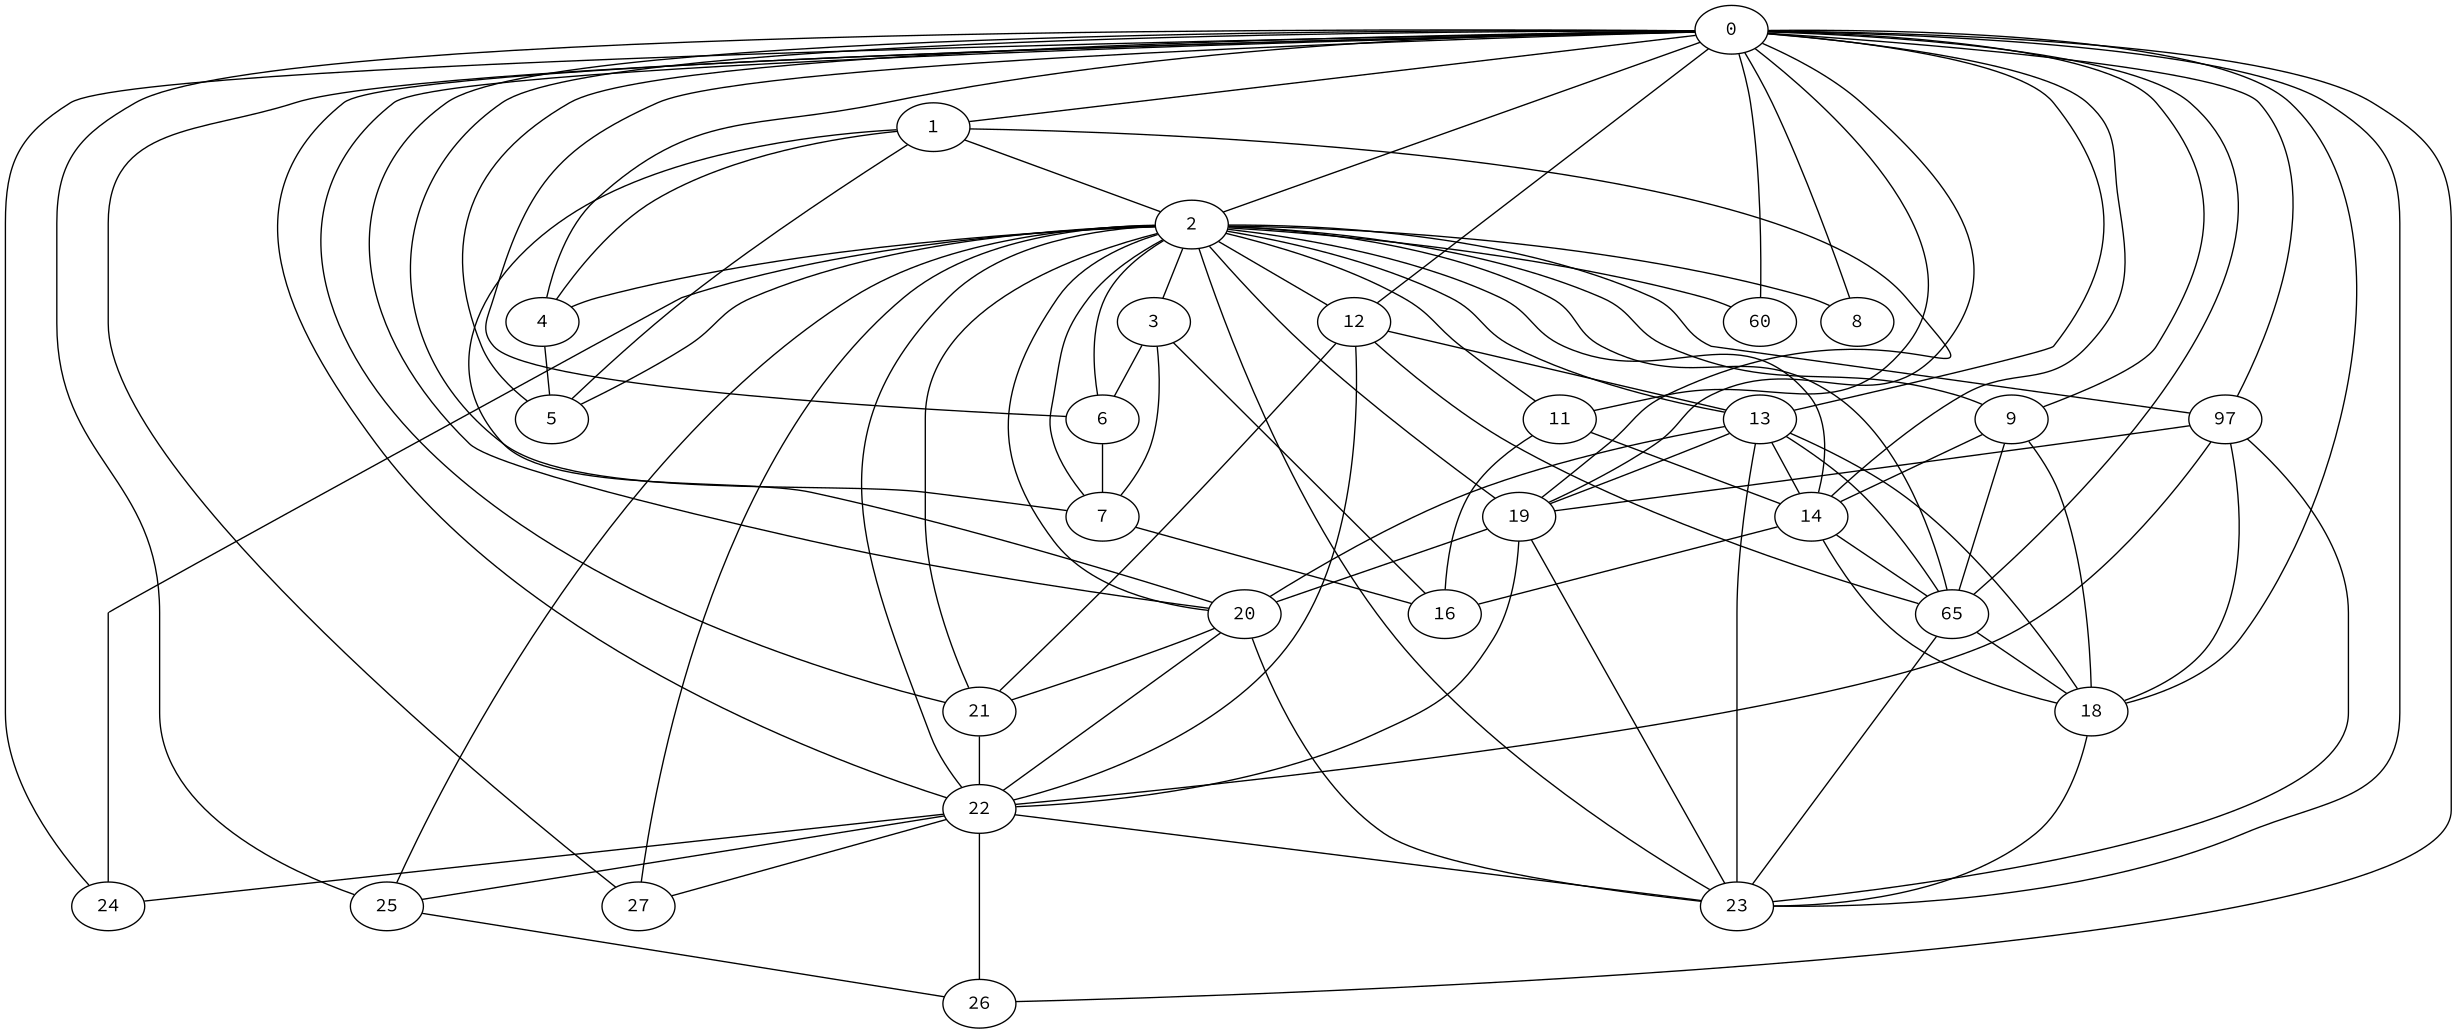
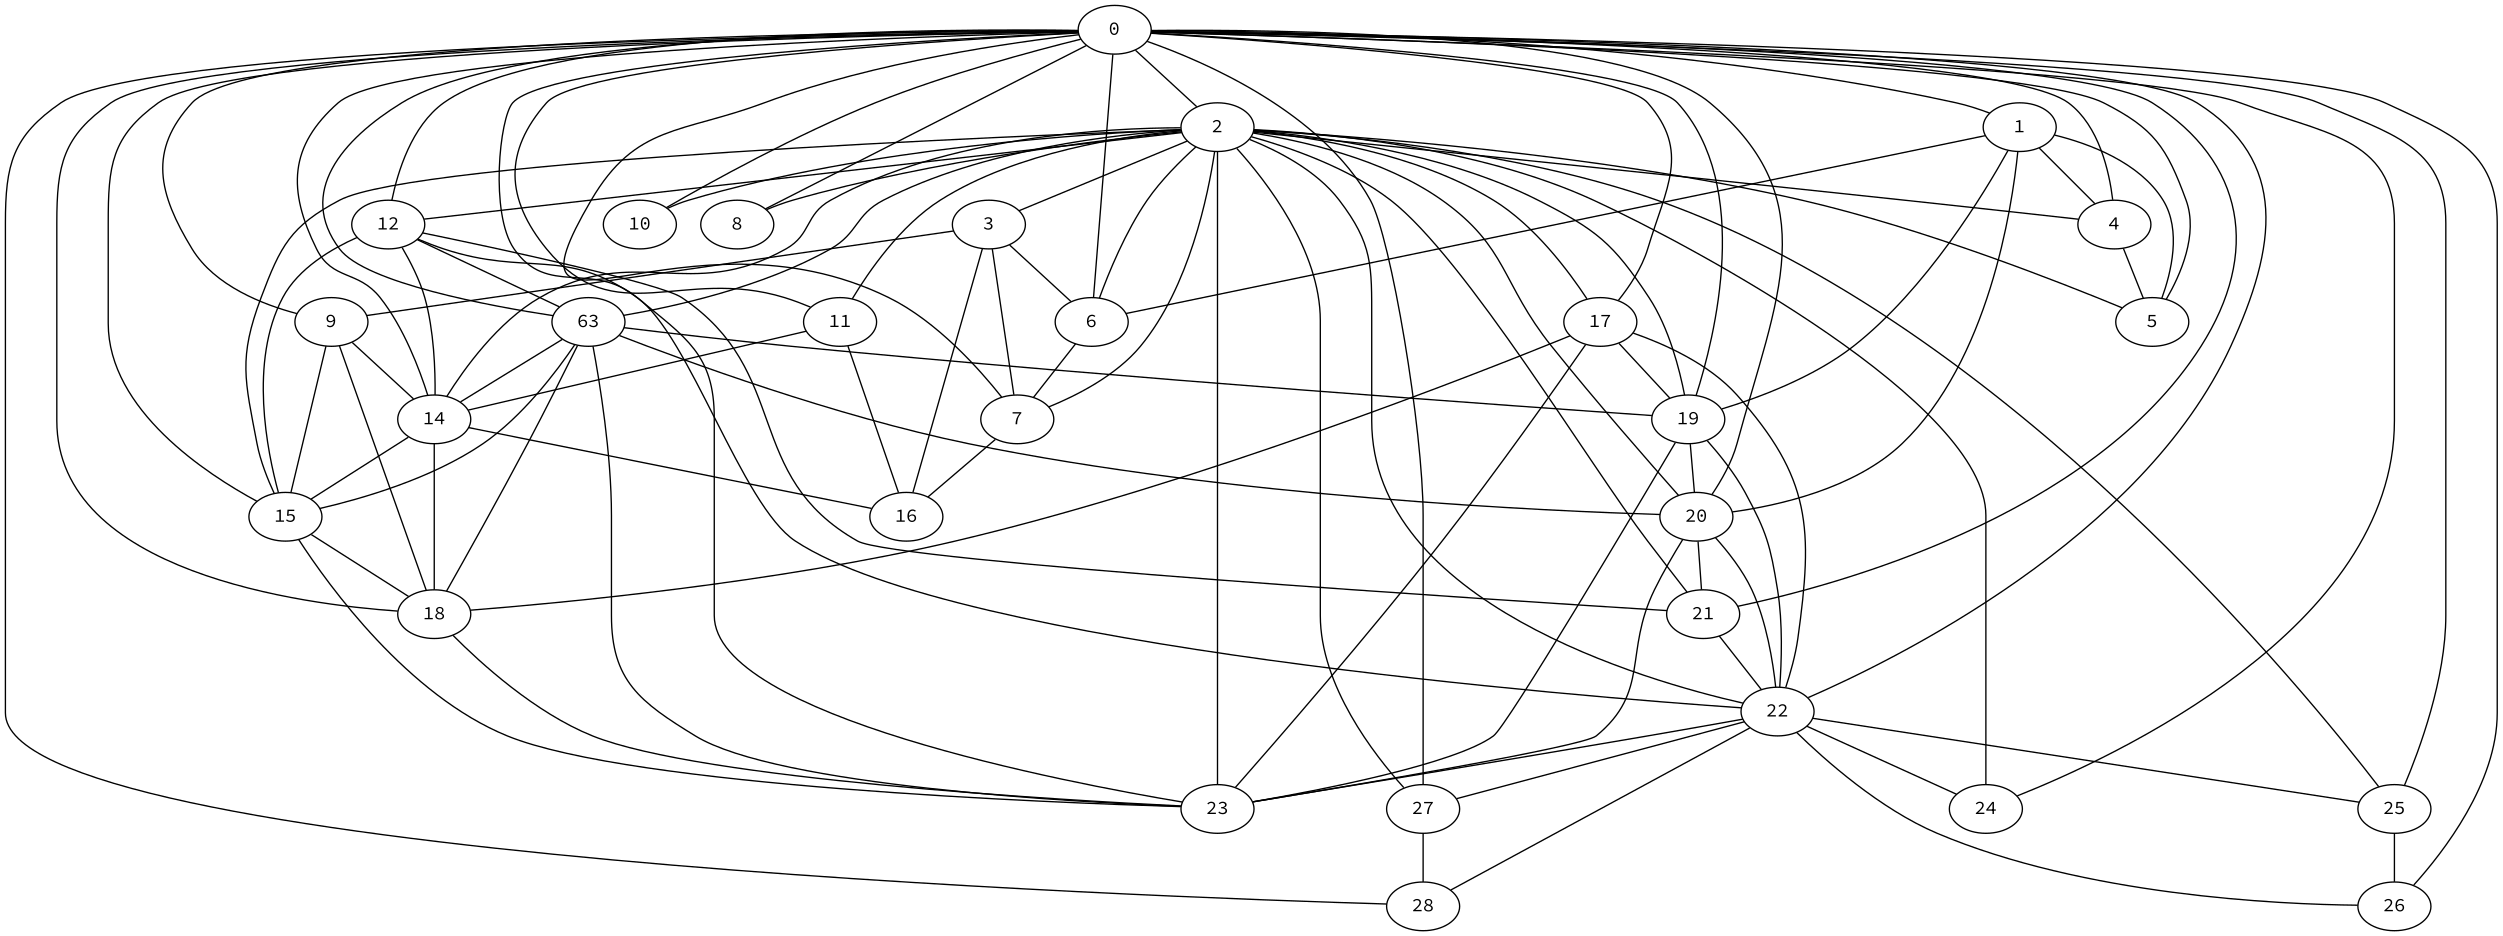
edge "1" -- "2": now "1" -- "6"
edge "2" -- "9": now "3" -- "9"
edge "12" -- "14": added
node "60": label "60" -> "10"
node "13": label "13" -> "63"
node "97": label "97" -> "17"
node "65": label "65" -> "15"
node "28": added
